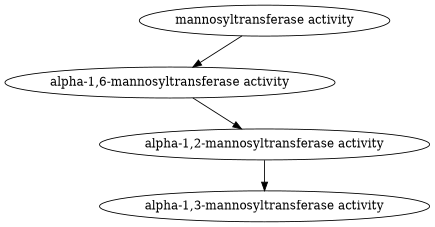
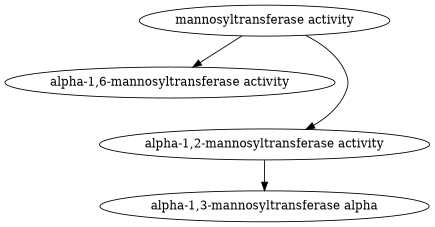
edge "alpha-1,6-mannosyltransferase activity" -> "alpha-1,2-mannosyltransferase activity": now "mannosyltransferase activity" -> "alpha-1,2-mannosyltransferase activity"
node "alpha-1,3-mannosyltransferase activity": label "alpha-1,3-mannosyltransferase activity" -> "alpha-1,3-mannosyltransferase alpha"
